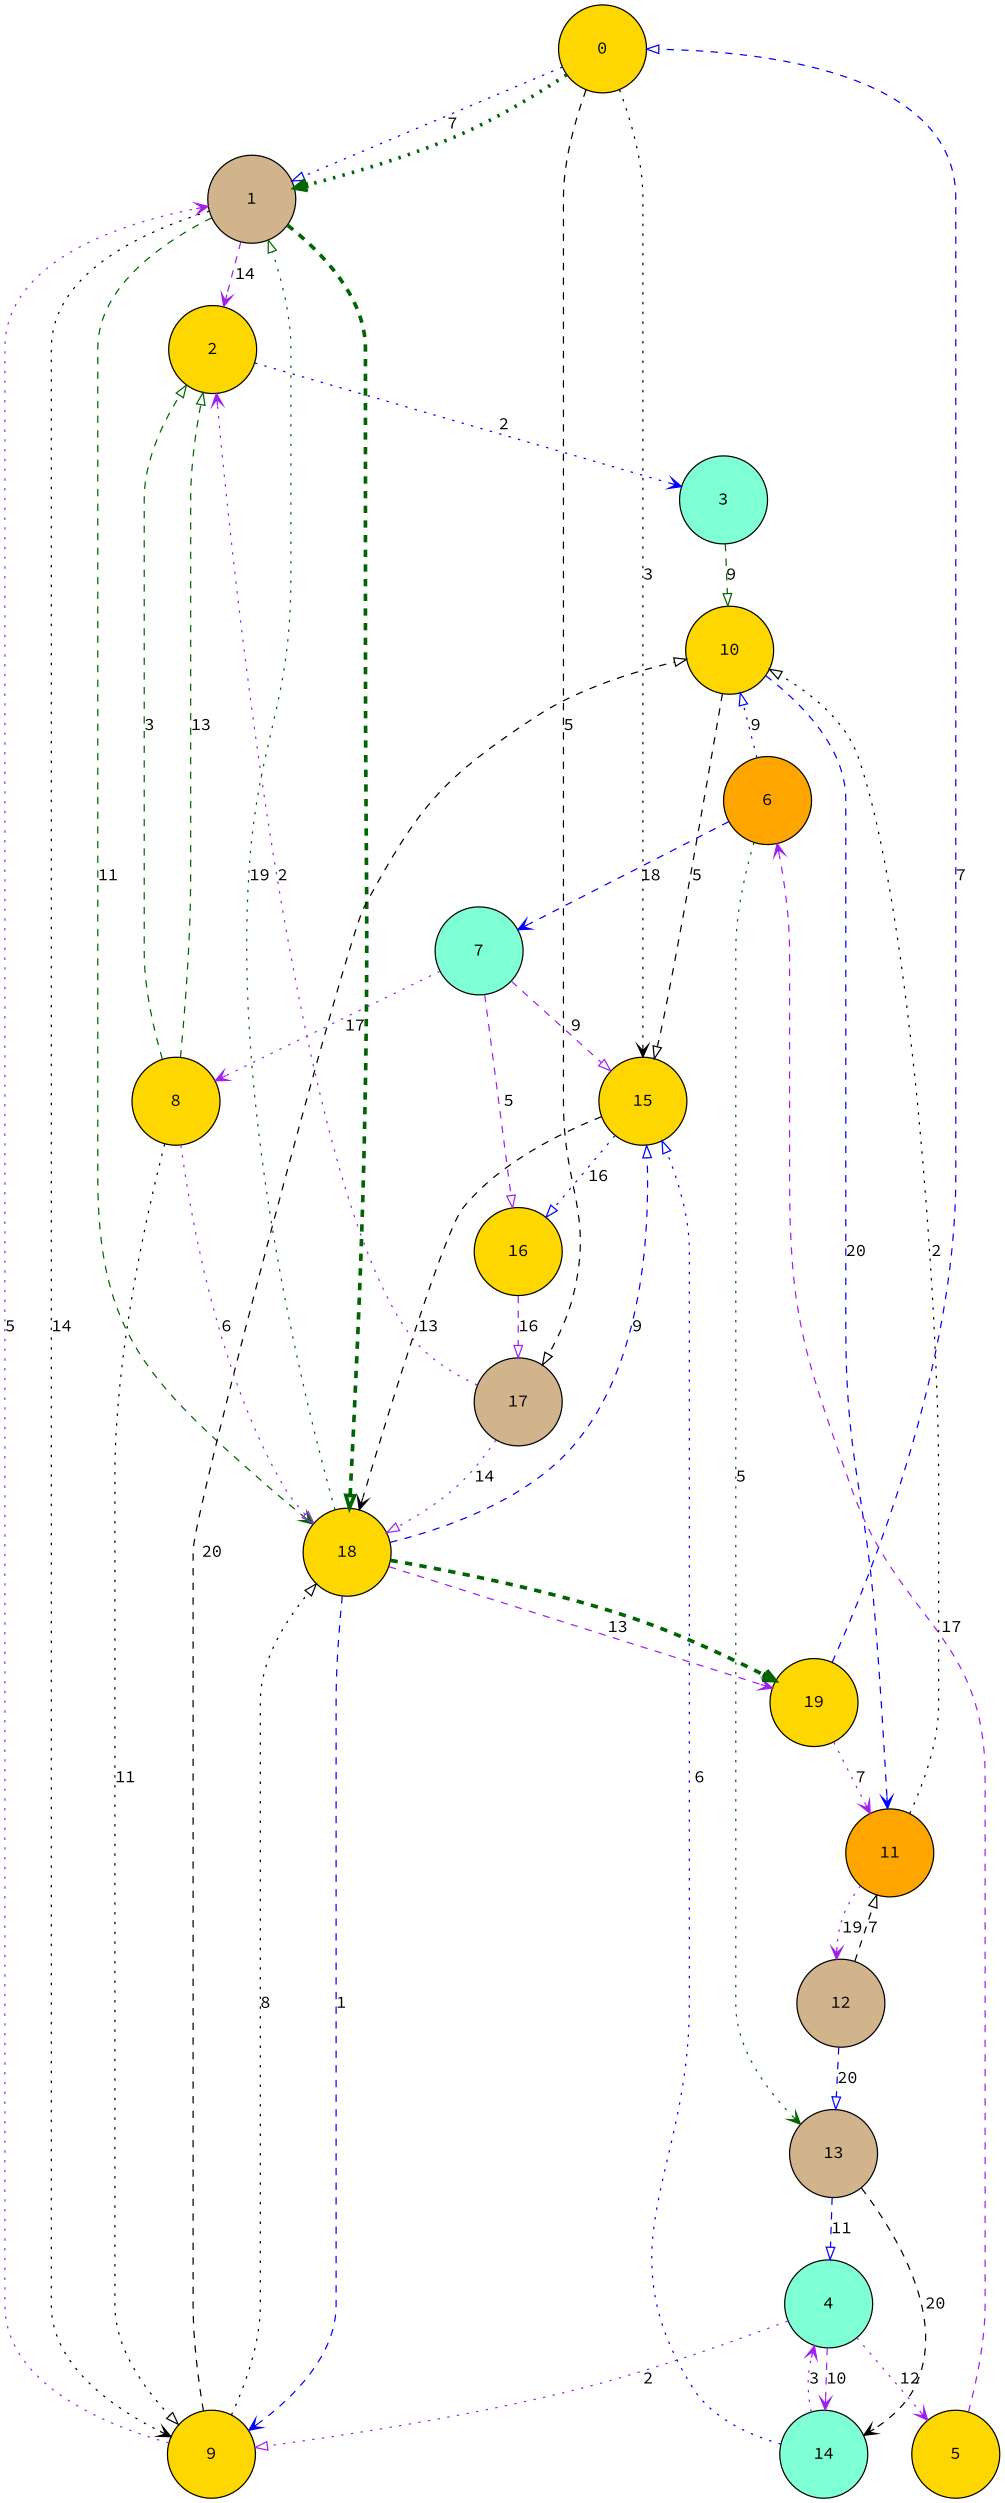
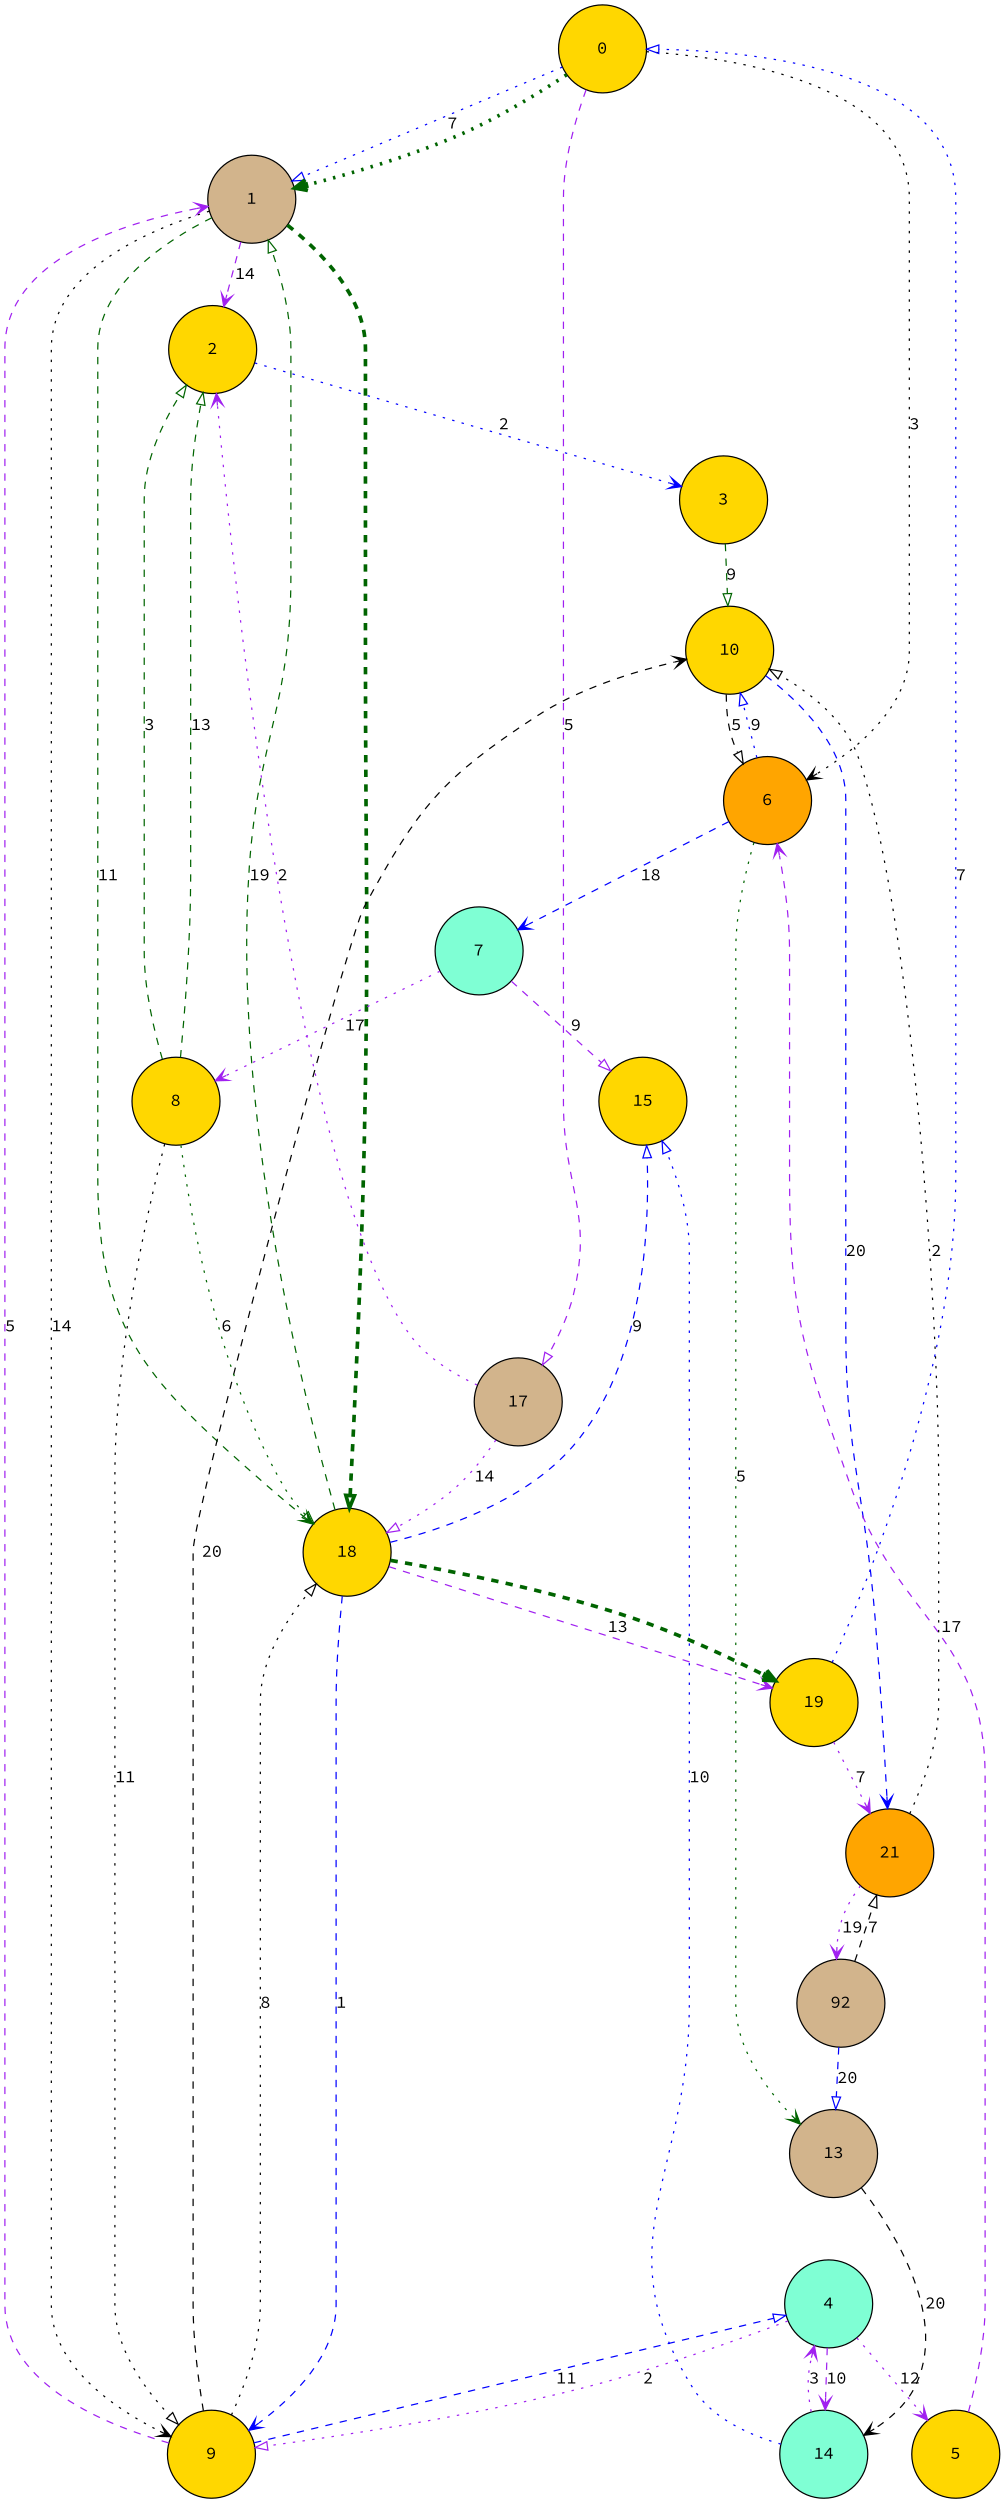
node "3": fillcolor aquamarine -> gold
edge "0" -> "15": now "0" -> "6"
edge "0" -> "17": color black -> purple
edge "19" -> "0": style dashed -> dotted
edge "10" -> "15": now "10" -> "6"
edge "18" -> "1": style dotted -> dashed
node "16": removed
edge "15" -> "18": removed, label "13"
edge "9" -> "1": style dotted -> dashed
edge "8" -> "18": color purple -> darkgreen
edge "9" -> "10": arrowhead onormal -> vee
edge "14" -> "15": label "6" -> "10"
node "11": label "11" -> "21"
node "12": label "12" -> "92"
edge "13" -> "4": now "9" -> "4"
